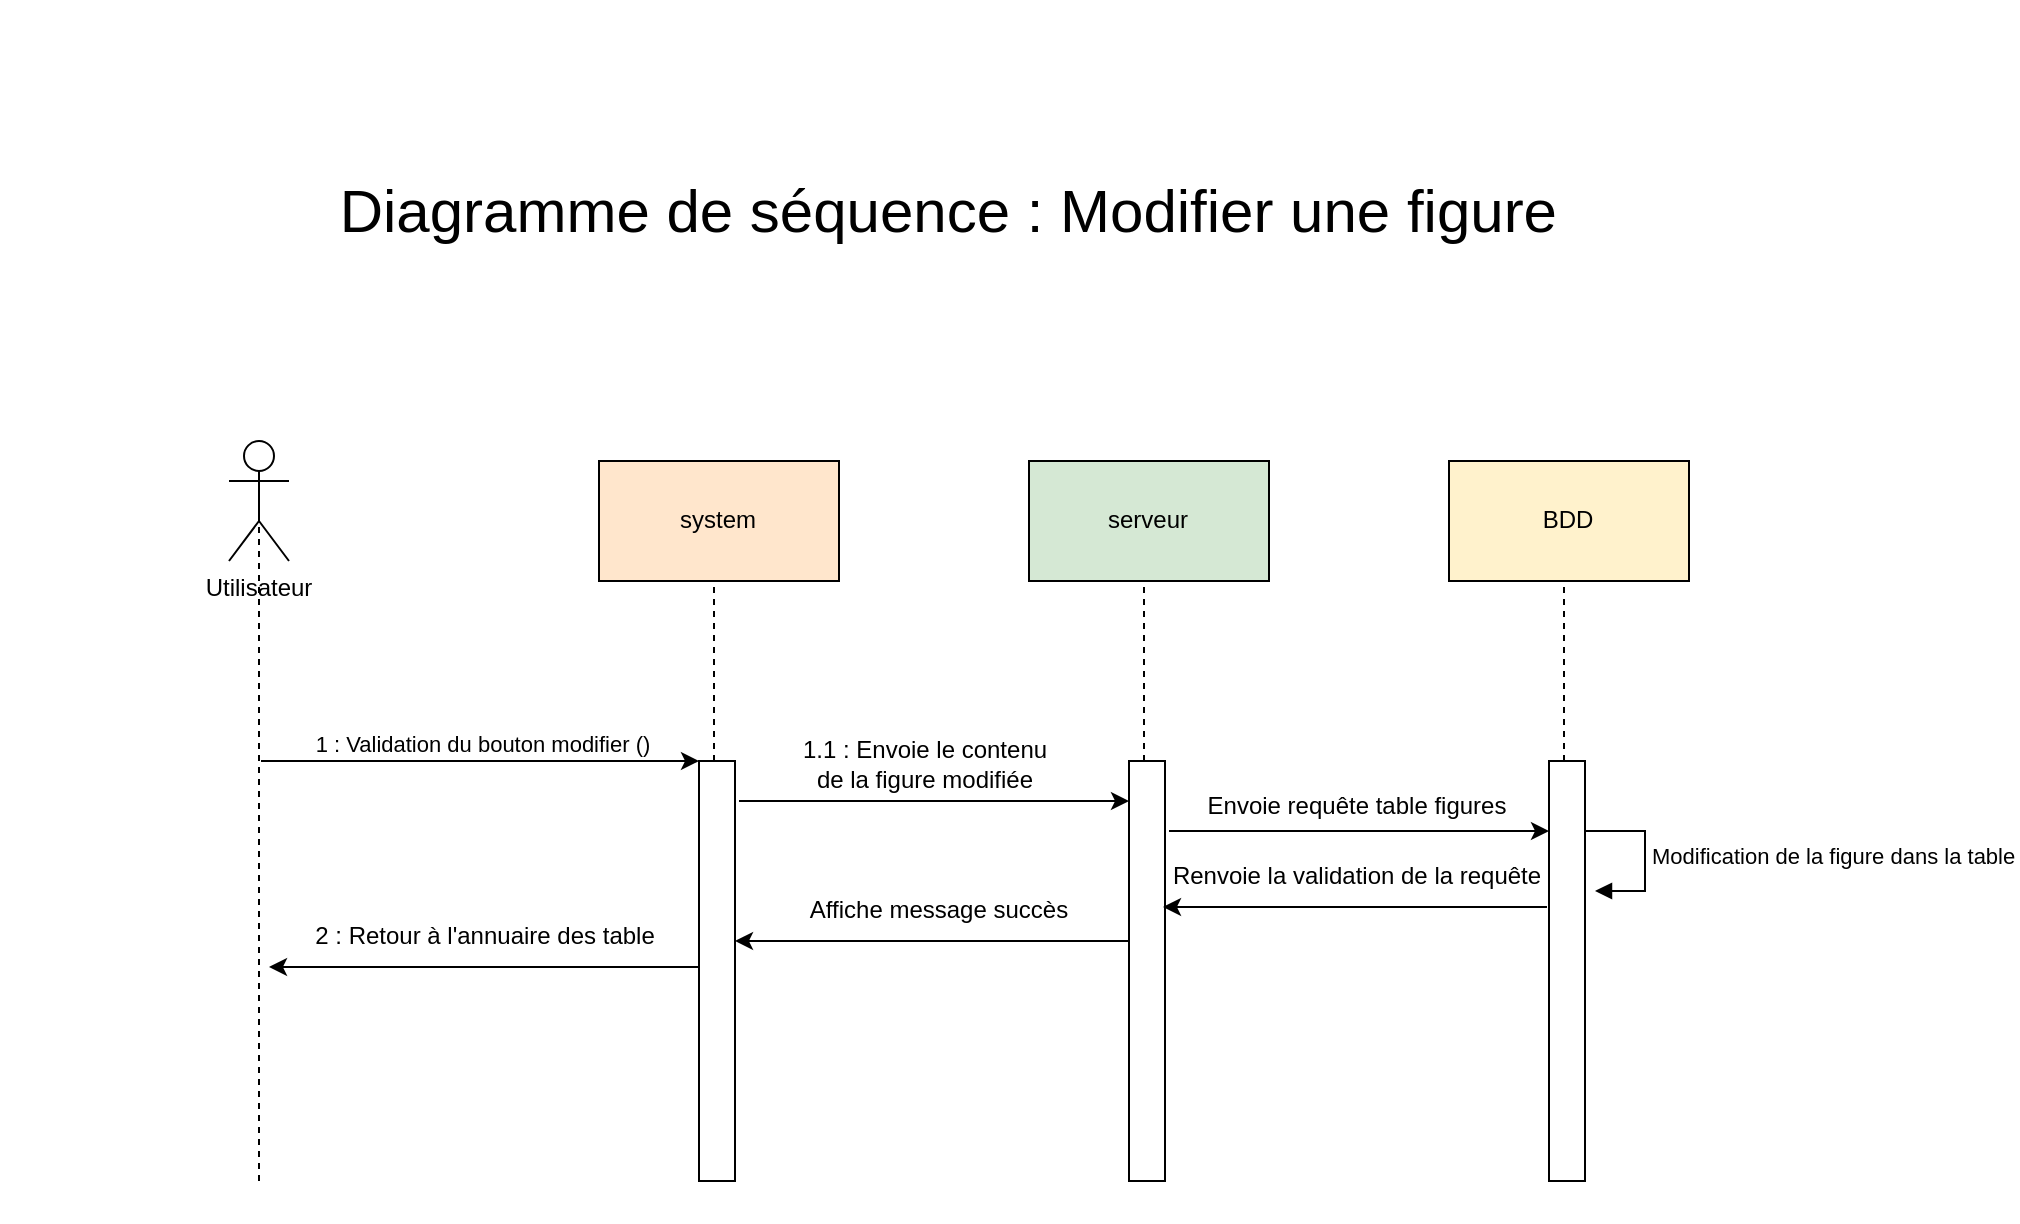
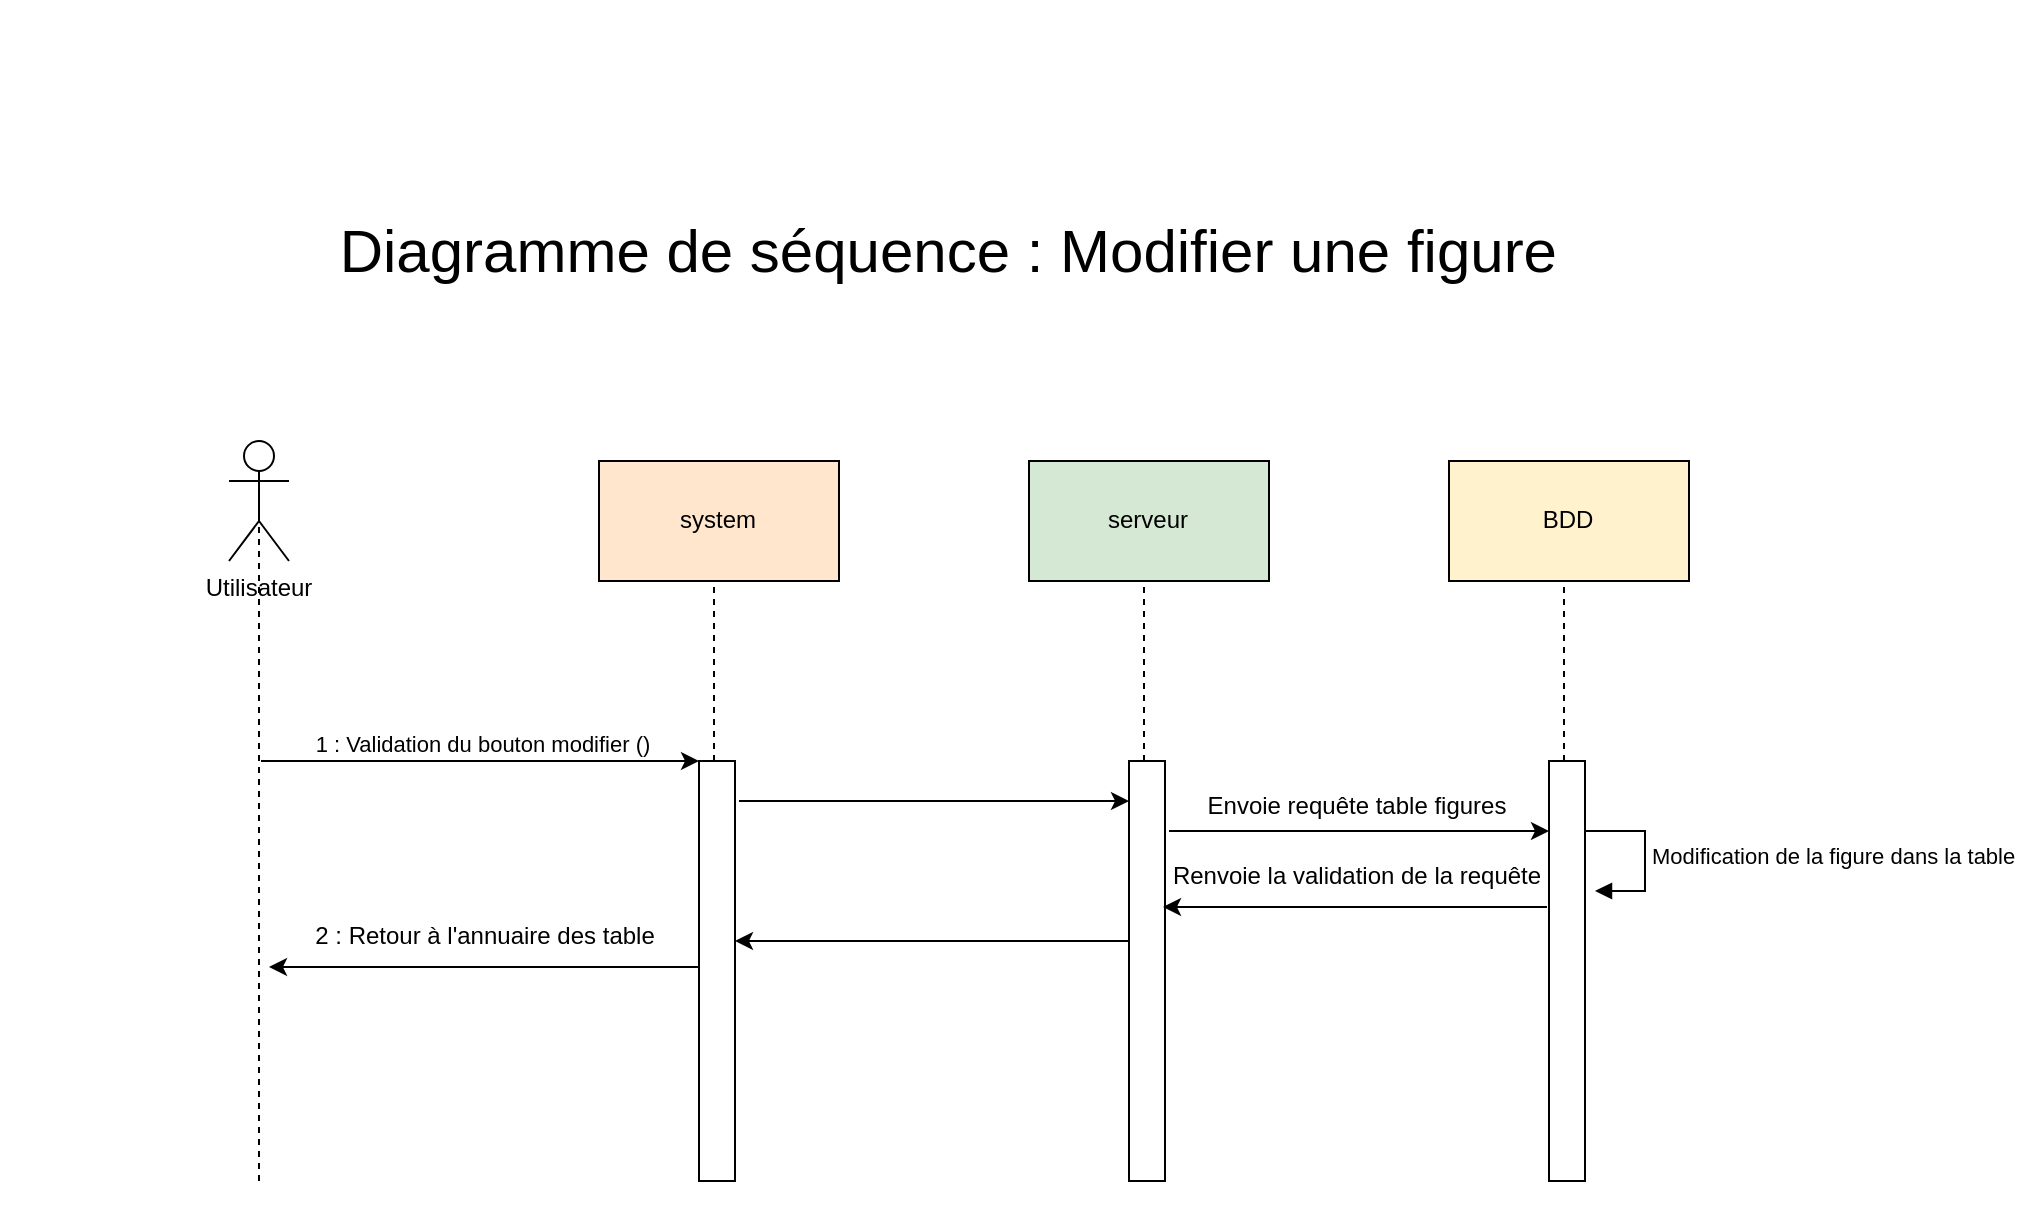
node "Diagramme de séquence : Modifier une figure": moved (941, 211) -> (941, 251)
node "1.1 : Envoie le contenu de la figure modifiée": removed
node "Affiche message succès": removed
